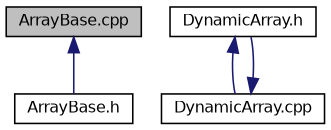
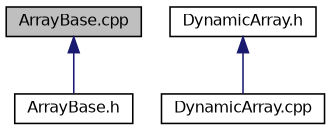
edge "DynamicArray.h" -> "DynamicArray.cpp": removed
